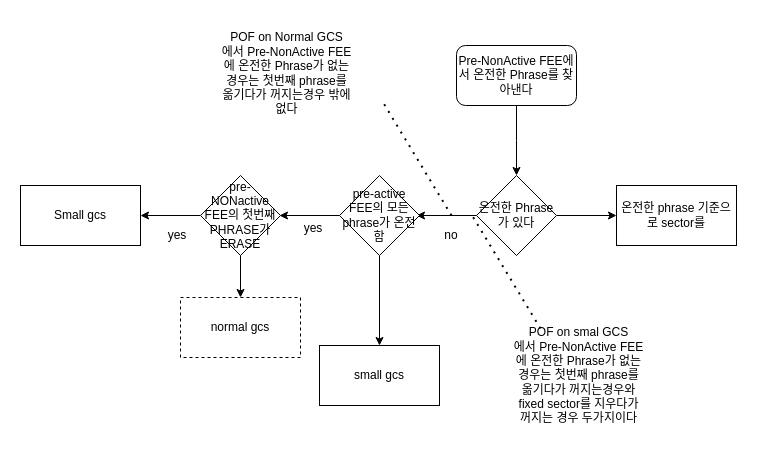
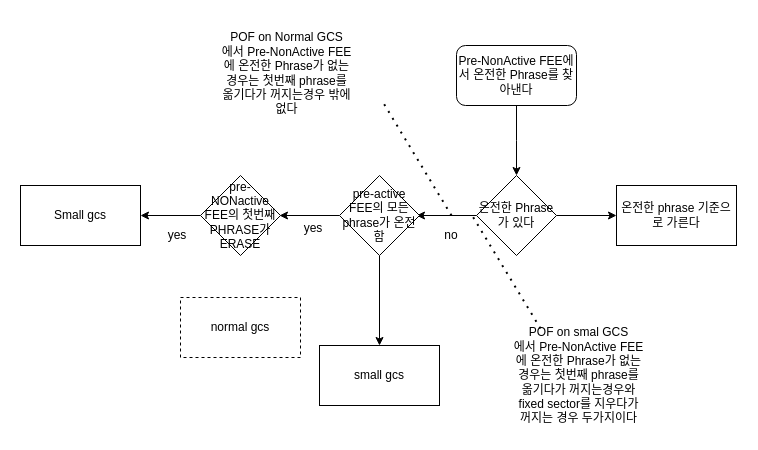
node "온전한 phrase 기준으로 sector를": label "온전한 phrase 기준으로 sector를" -> "온전한 phrase 기준으로 가른다"
edge "pre-NONactive FEE의 첫번째PHRASE가 ERASE" -> "normal gcs": removed
